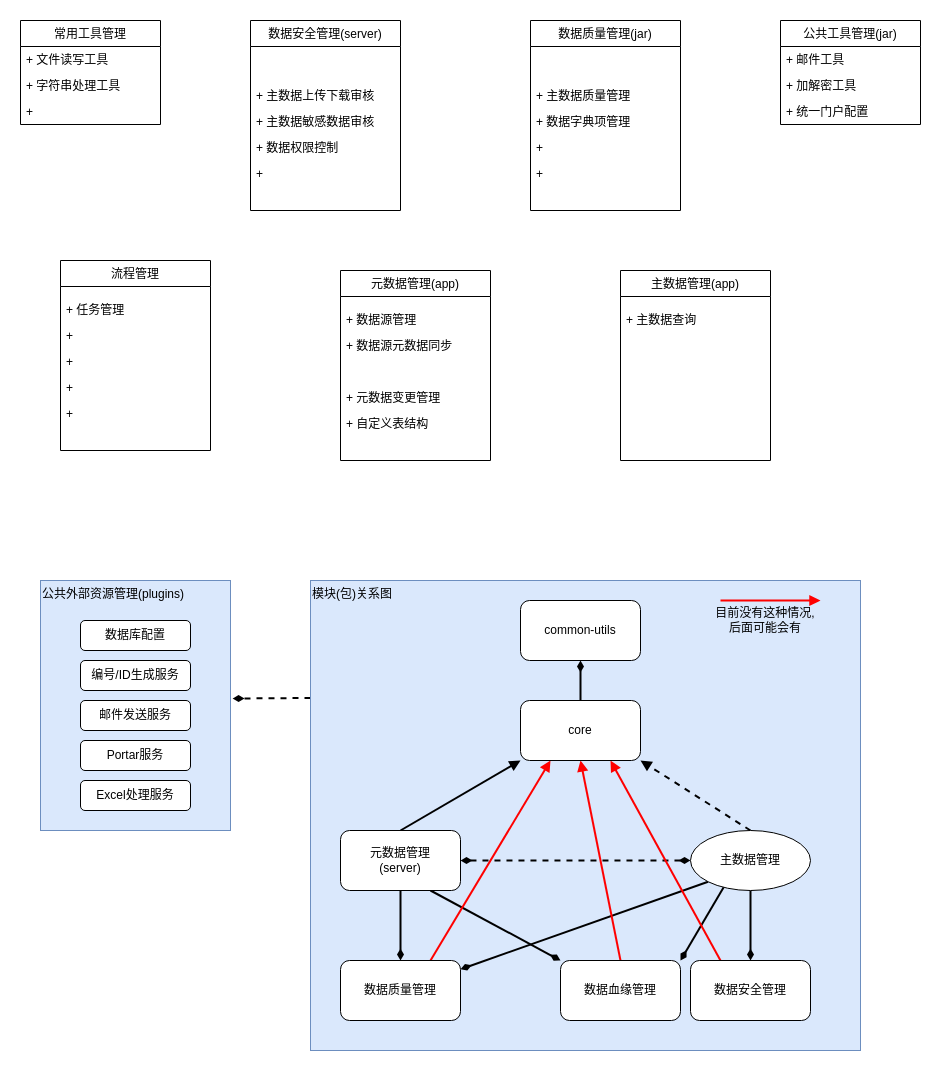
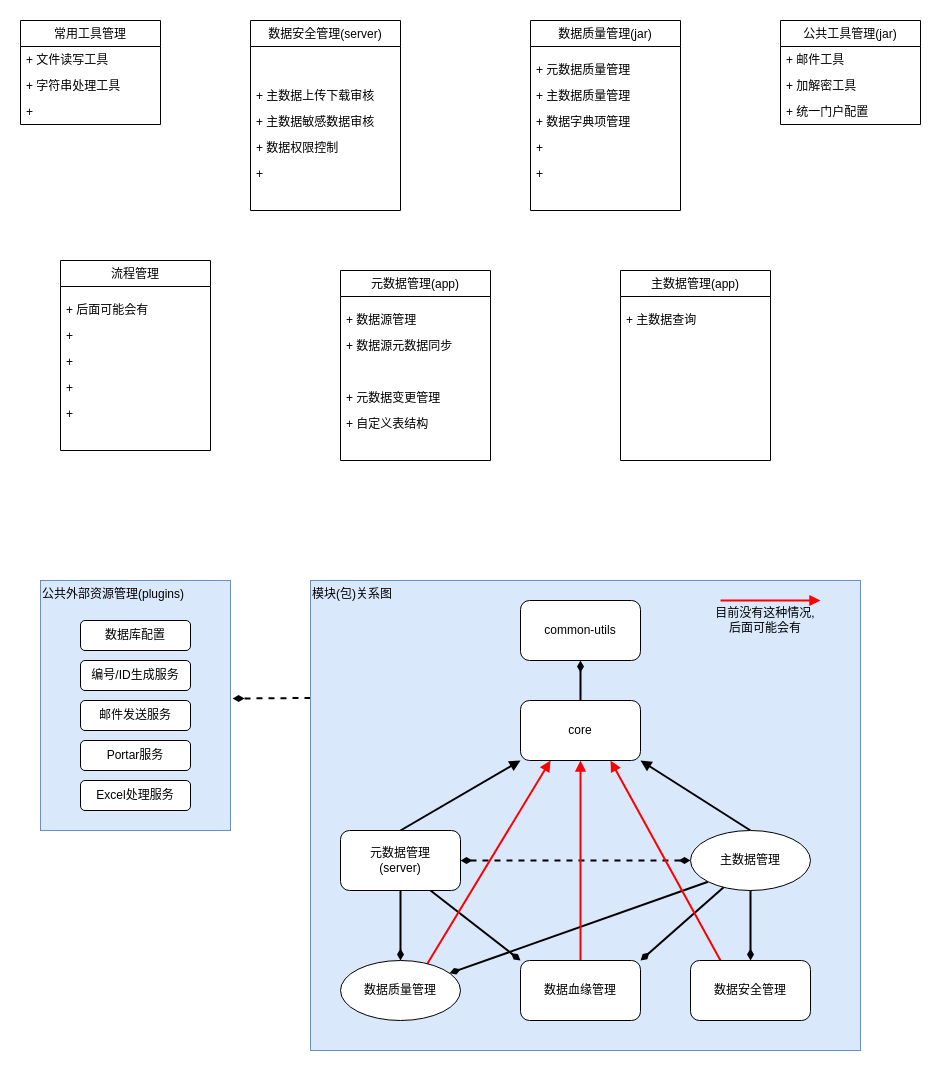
node "+ 元数据质量管理": added
node "+ 任务管理": label "+ 任务管理" -> "+ 后面可能会有"
edge "主数据管理" -> "core": style dashed -> solid
node "数据质量管理": shape rounded rectangle -> ellipse
node "数据血缘管理": moved (621, 991) -> (581, 991)
